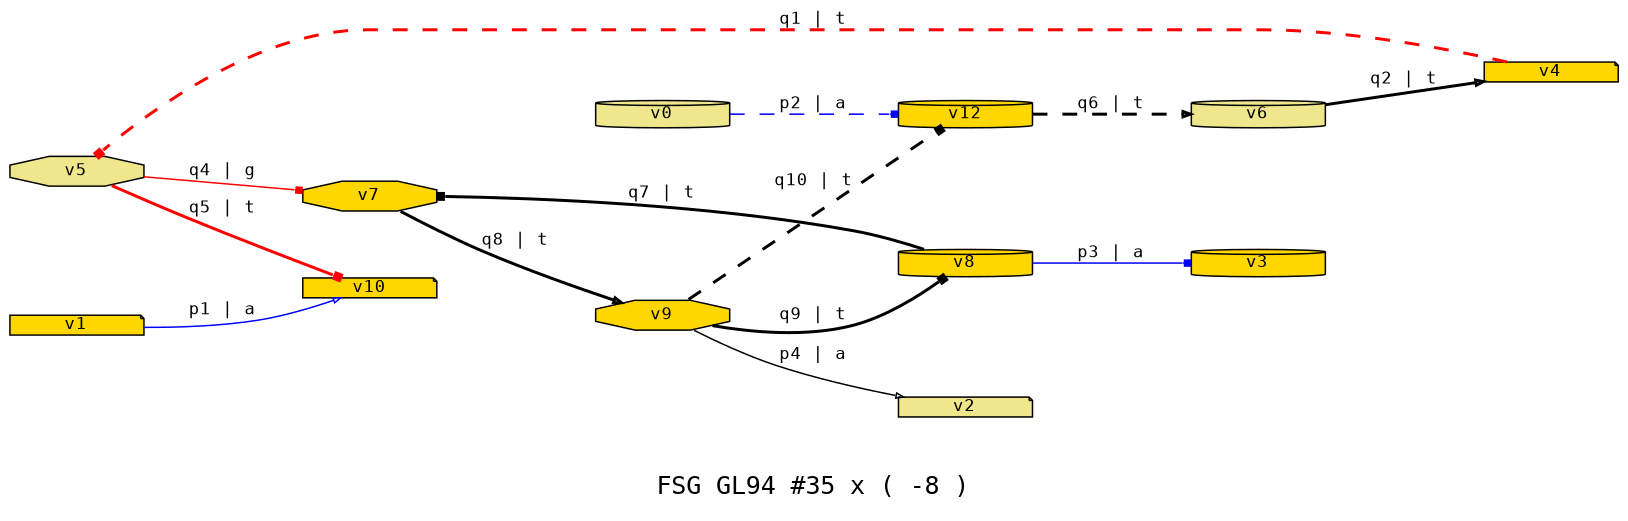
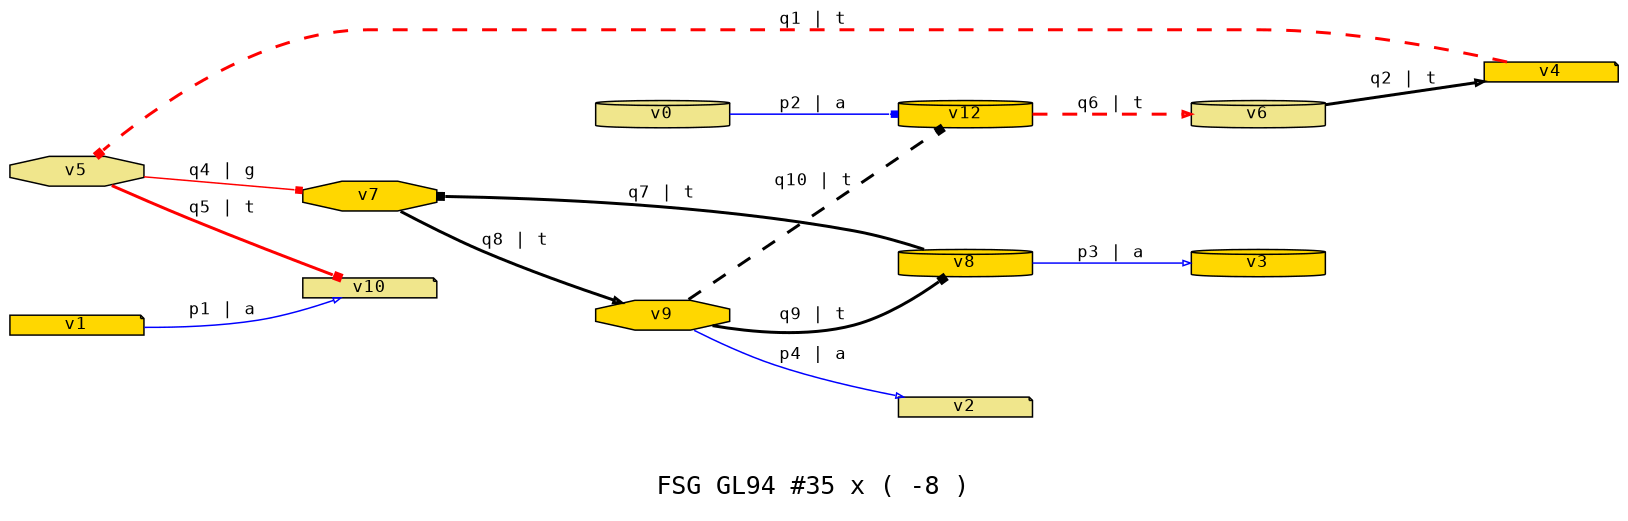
edge "v0" -> "v12": style dashed -> solid
edge "v12" -> "v6": color black -> red
edge "v8" -> "v3": arrowhead box -> onormal
node "v10": fillcolor gold -> khaki
edge "v9" -> "v2": color black -> blue
